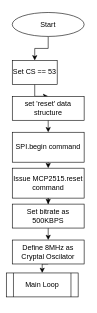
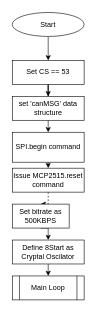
node "Set CS == 53": size 45x24 -> 72x24
node "set 'reset' data structure": label "set 'reset' data structure" -> "set 'canMSG' data structure"
node "Issue MCP2515.reset command": size 72x30 -> 72x24
node "Set bitrate as 500KBPS": size 72x24 -> 57x24
node "Define 8MHz as Cryptal Oscilator": label "Define 8MHz as Cryptal Oscilator" -> "Define 8Start as Cryptal Oscilator"
node "Main Loop": moved (42, 285) -> (48, 288)
